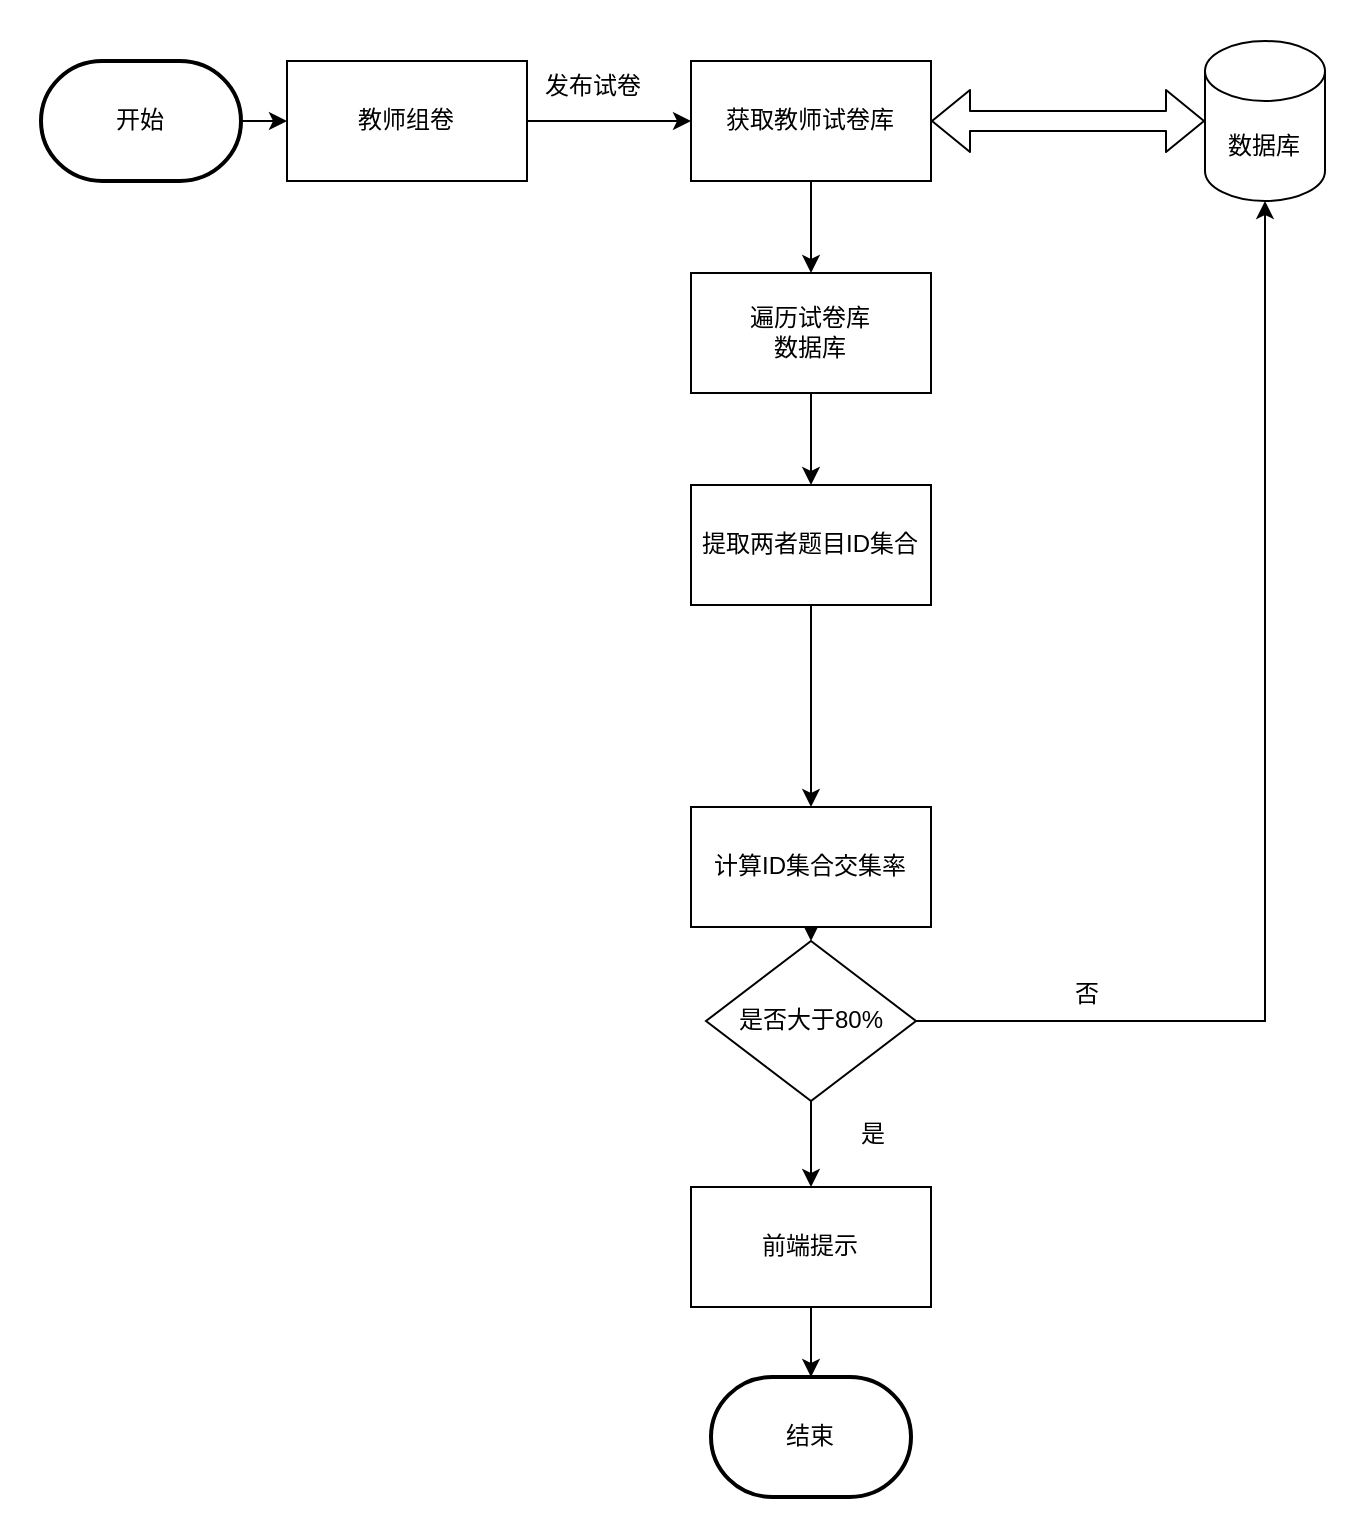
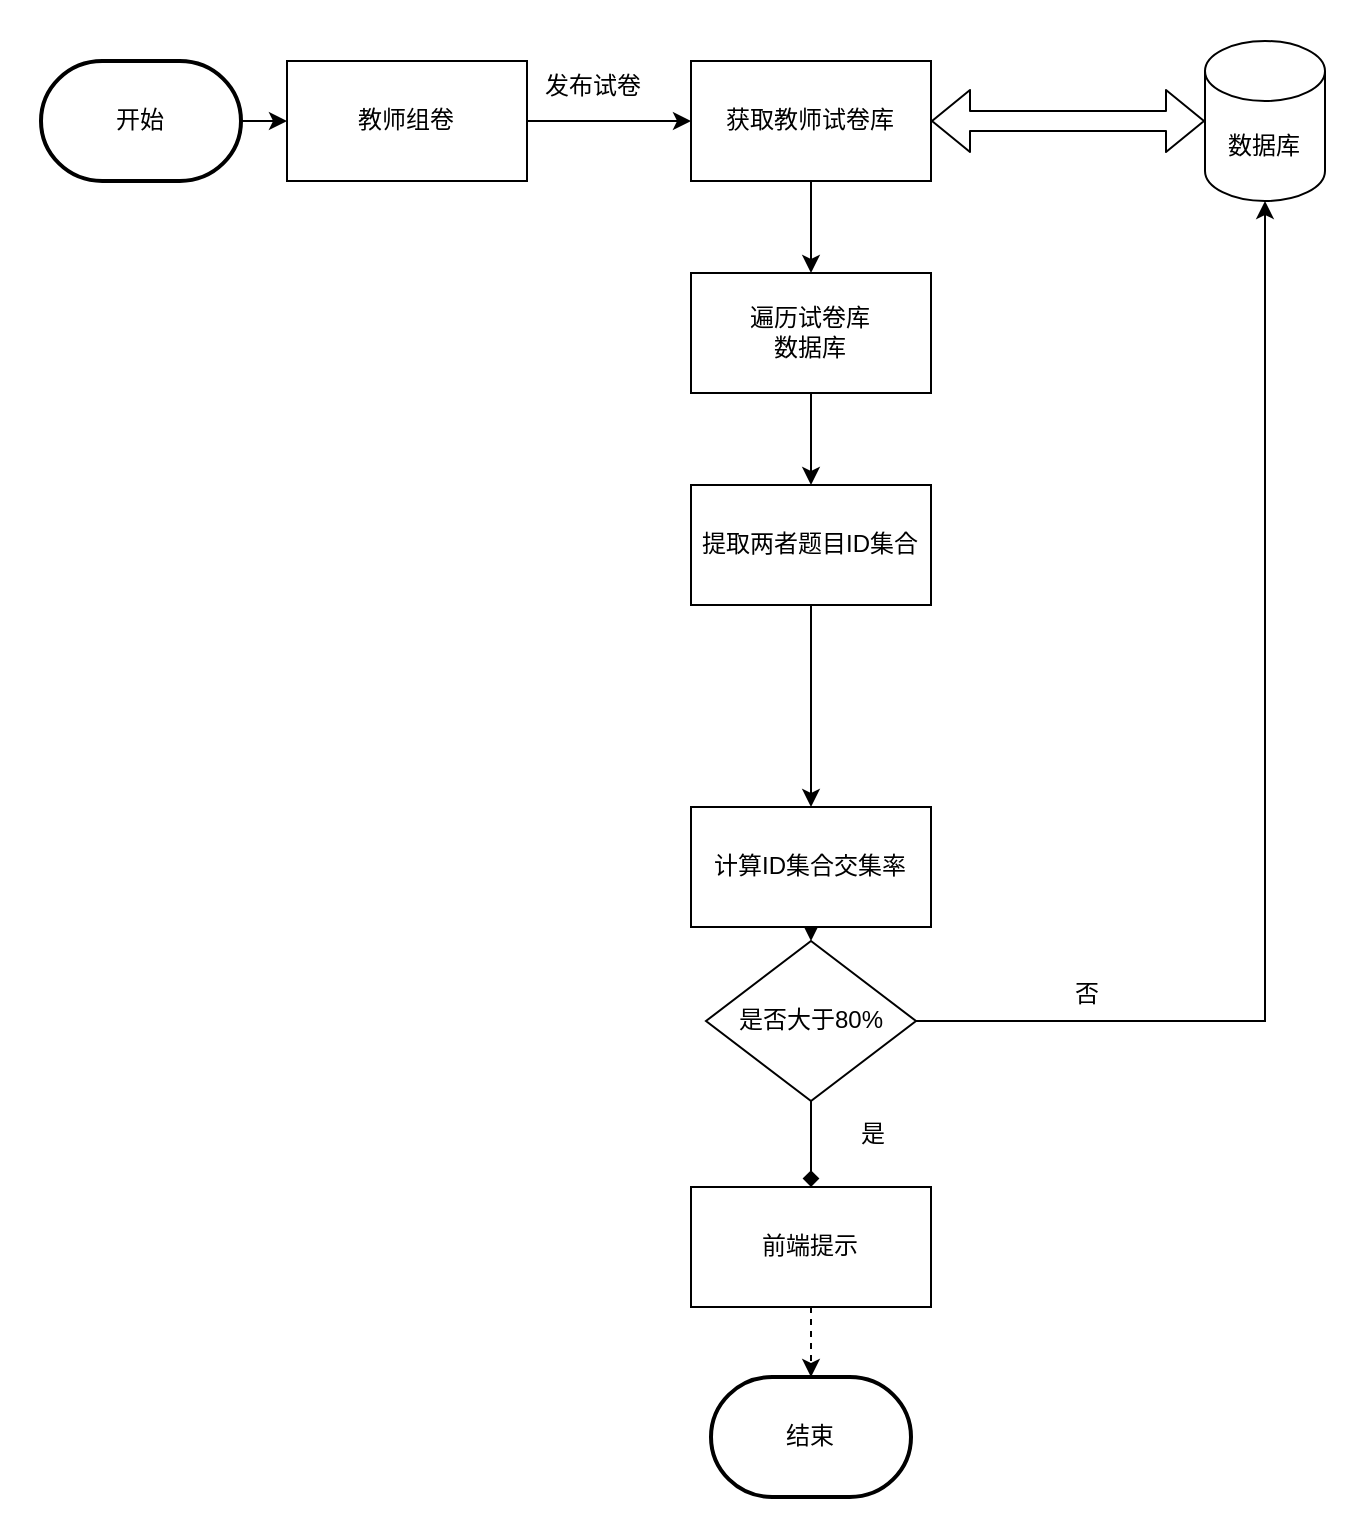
edge "是否大于80%" -> "前端提示": arrowhead classic -> diamond
edge "前端提示" -> "结束": style solid -> dashed
